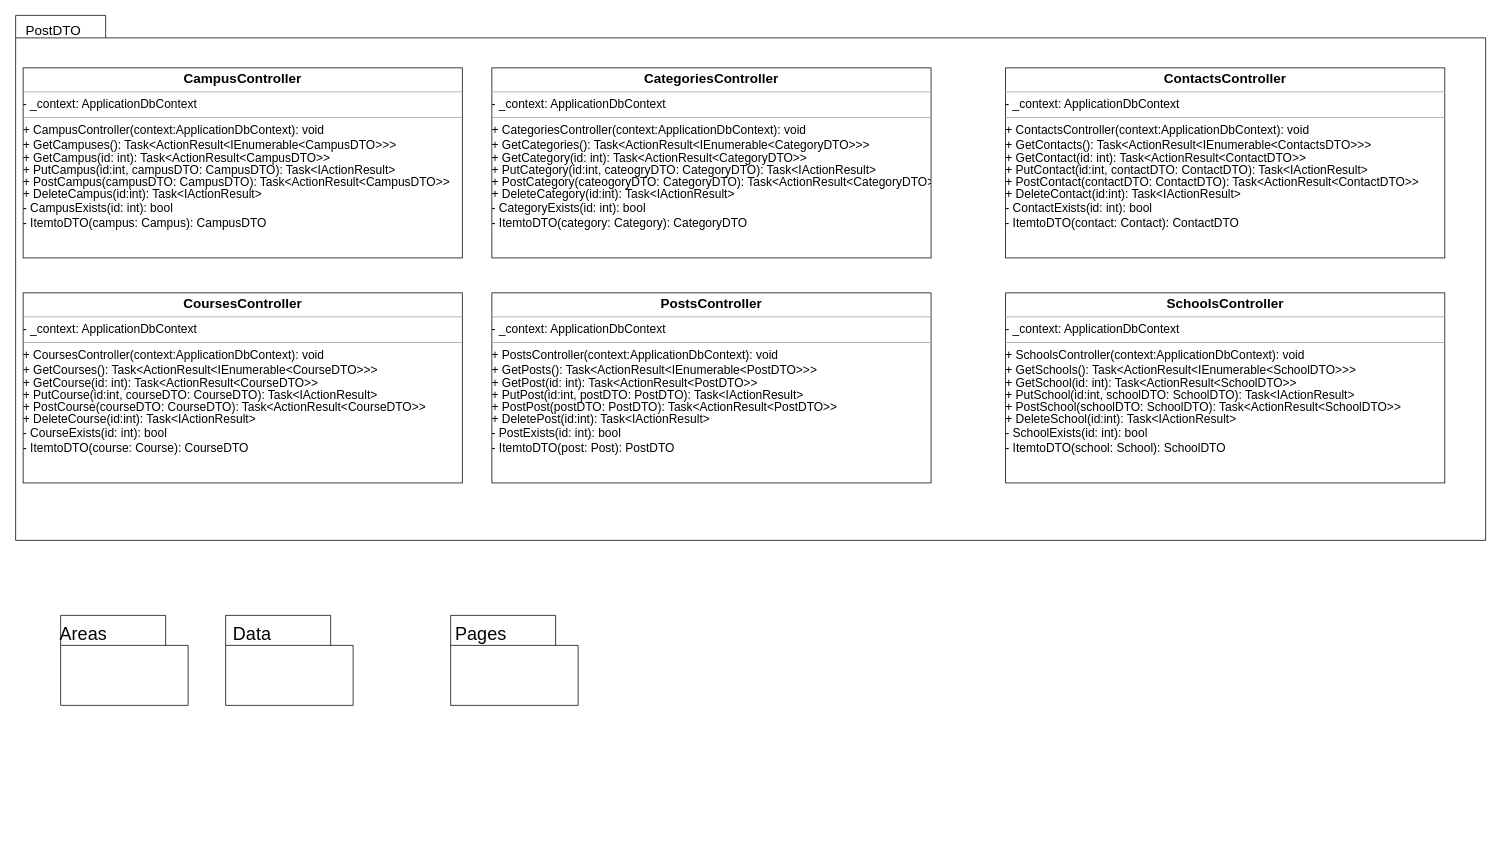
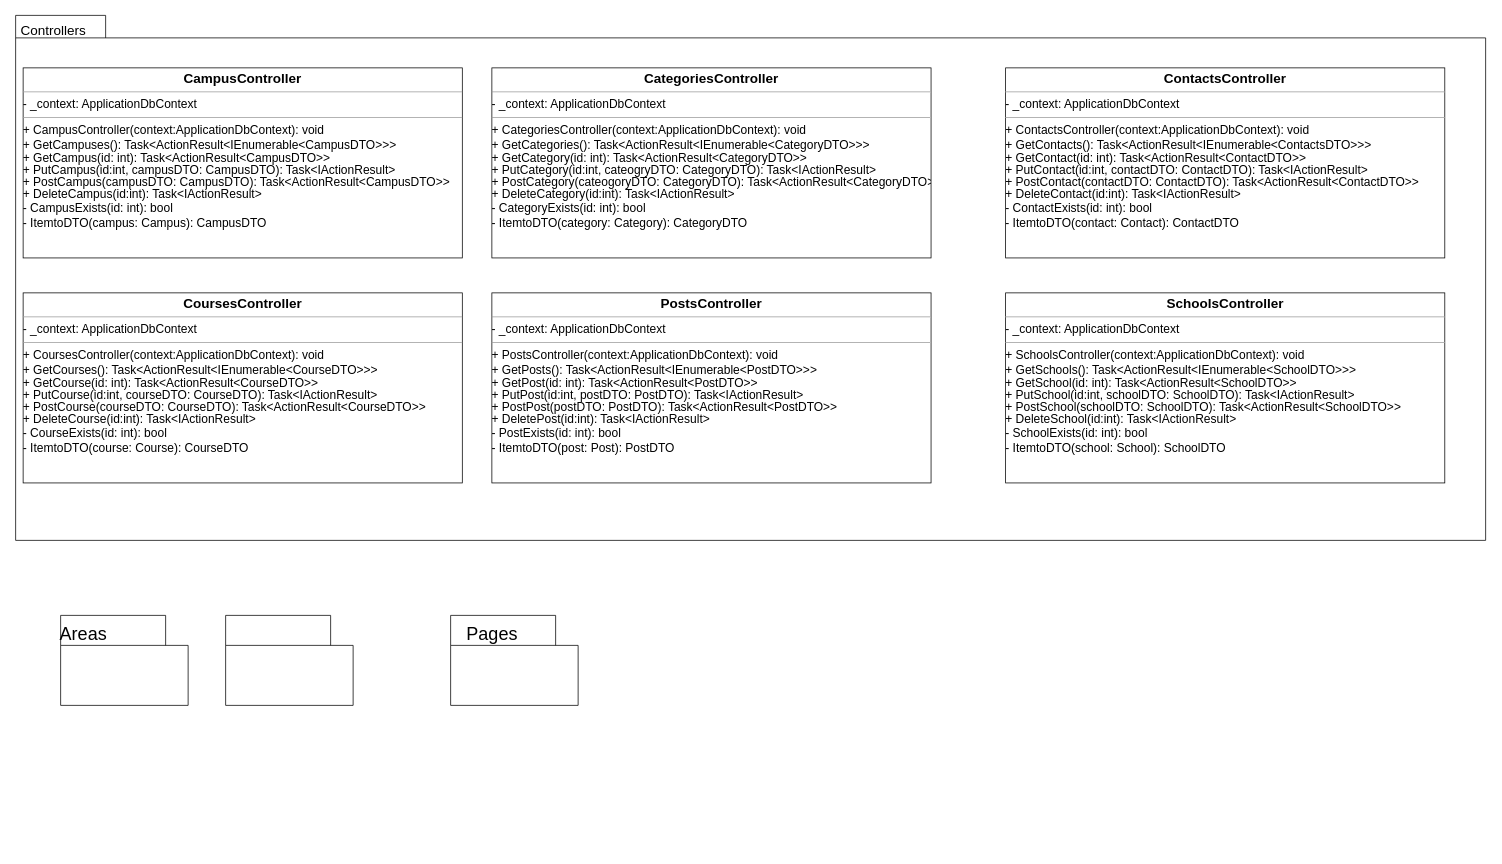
node "PostDTO": label "PostDTO" -> "Controllers"
node "Data": removed
node "Pages": moved (480, 634) -> (492, 634)
